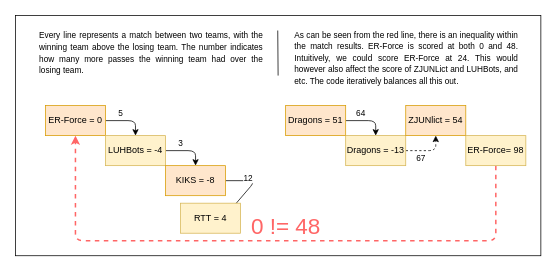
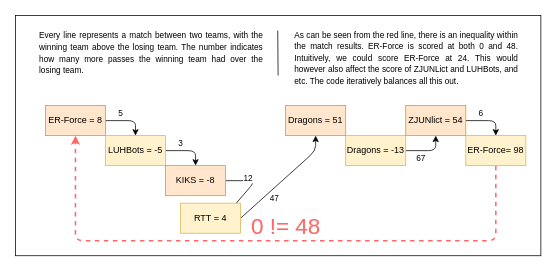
node "ER-Force = 0": label "ER-Force = 0" -> "ER-Force = 8"
edge "Dragons = 51" -> "Dragons = -13": removed, label "64"
edge "ZJUNlict = 54" -> "ER-Force= 98": added, label "6"
node "LUHBots = -4": label "LUHBots = -4" -> "LUHBots = -5"
edge "Dragons = -13" -> "ZJUNlict = 54": style dashed -> solid
edge "RTT = 4" -> "Dragons = 51": added, label "47"
